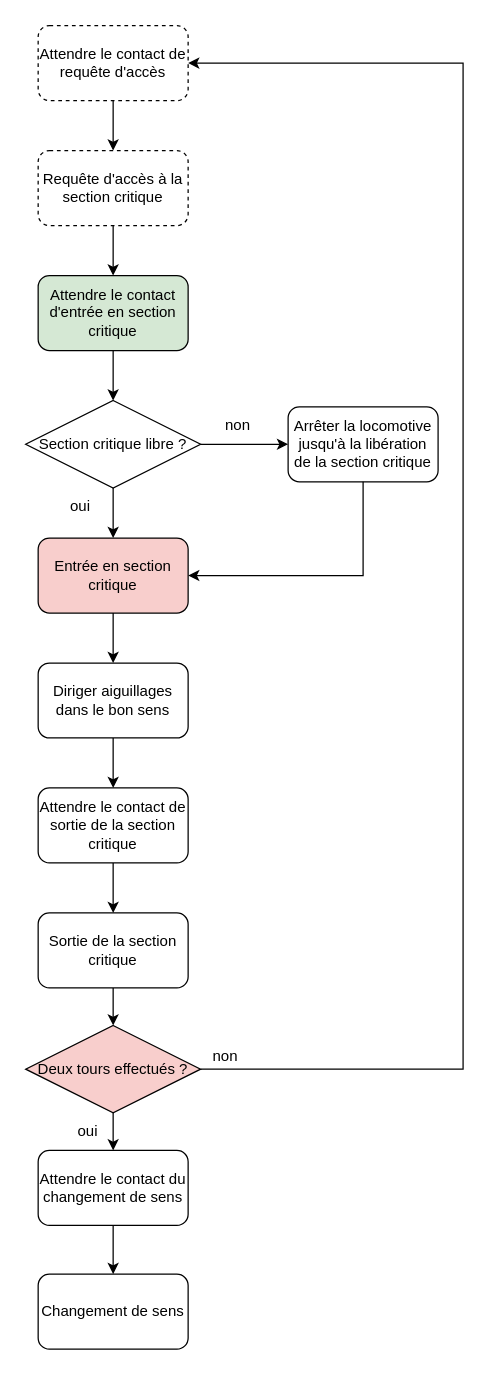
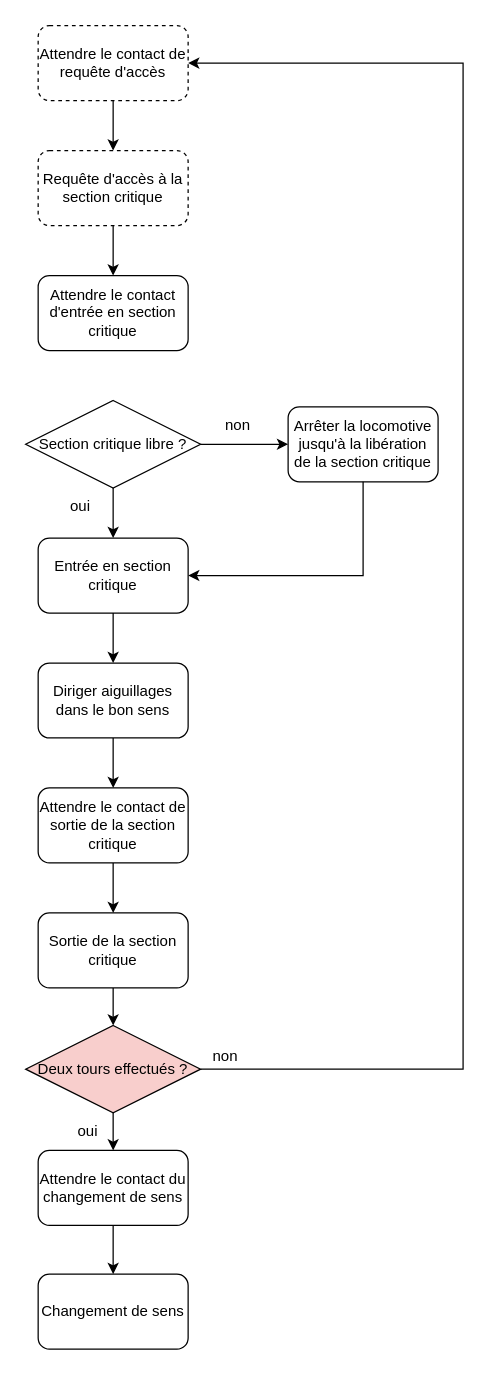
node "Attendre le contact d'entrée en section critique": fillcolor #d5e8d4 -> #ffffff
edge "Attendre le contact d'entrée en section critique" -> "Section critique libre ?": removed
node "Entrée en section critique": fillcolor #f8cecc -> #ffffff
